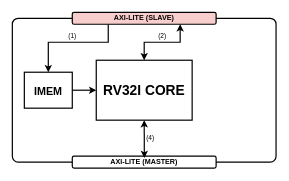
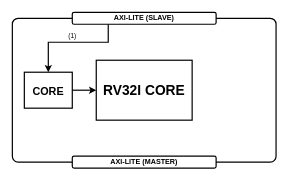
node "AXI-LITE (SLAVE)": fillcolor #f8cecc -> #ffffff
edge "AXI-LITE (SLAVE)" -- "RV32I CORE": removed, label "(2)"
node "IMEM": label "IMEM" -> "CORE"
edge "RV32I CORE" -- "AXI-LITE (MASTER)": removed, label "(4)"
